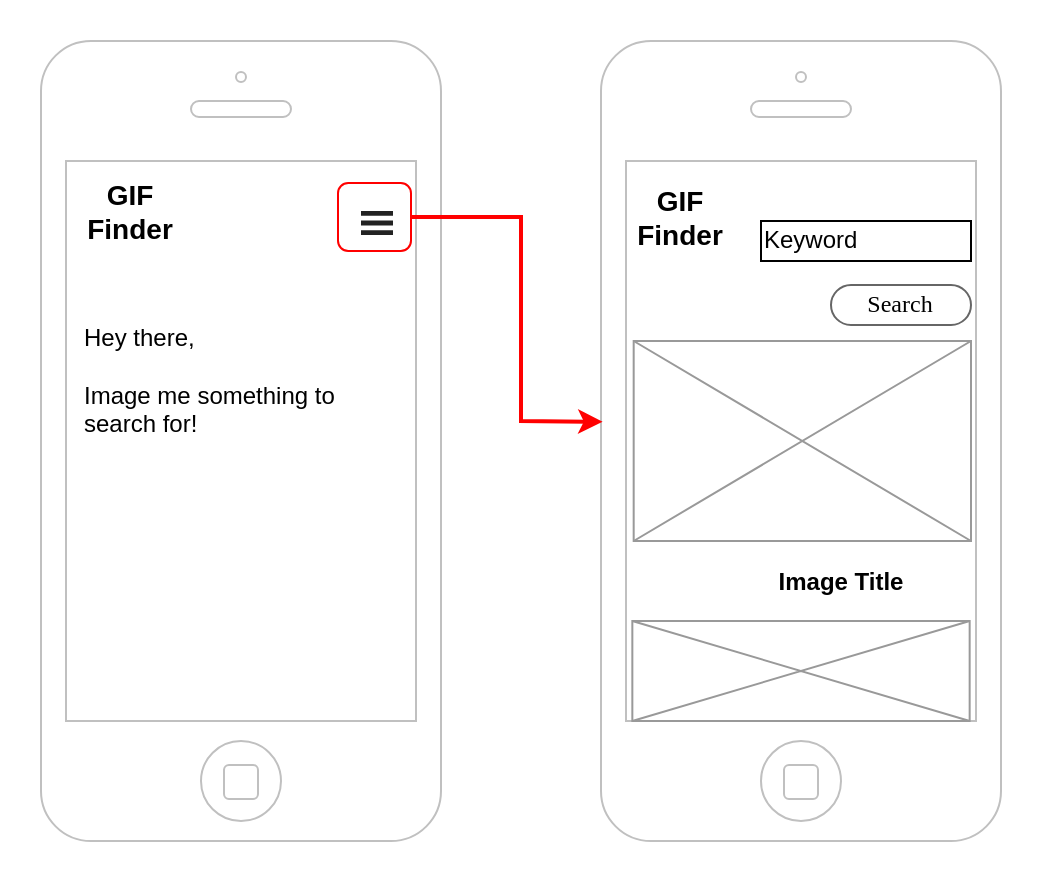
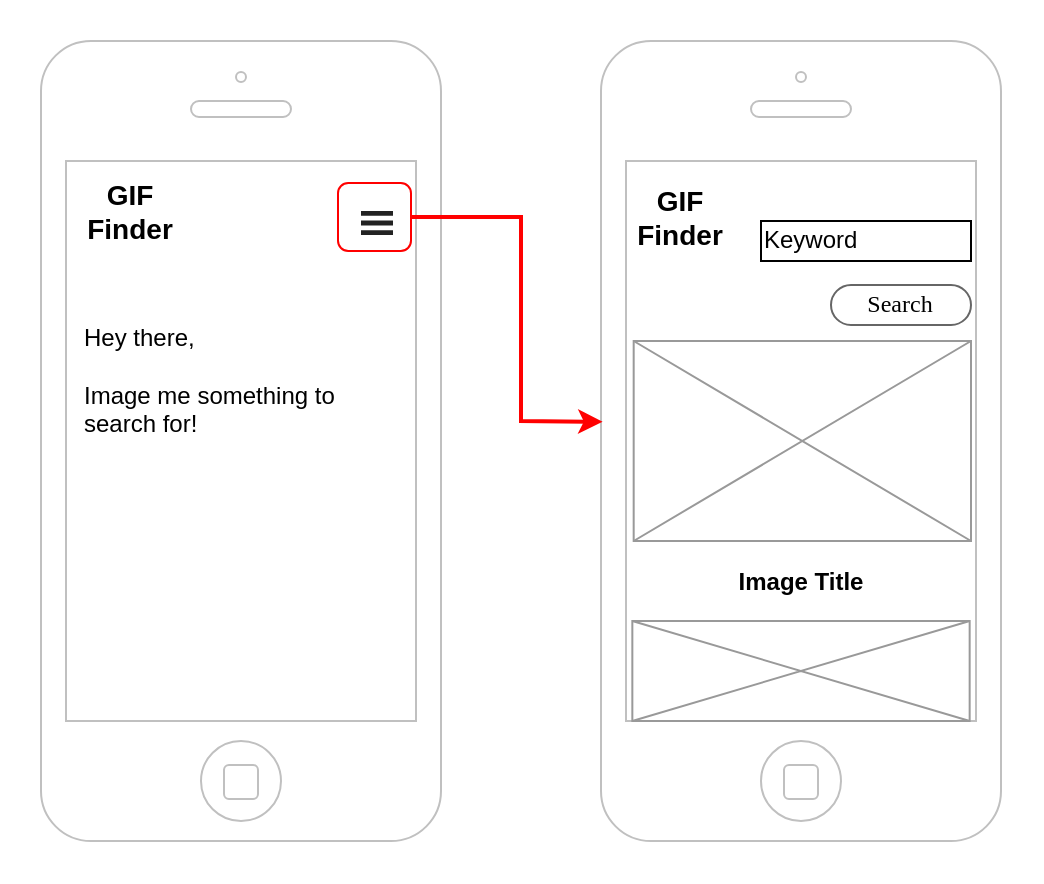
node "Image Title": moved (841, 583) -> (801, 583)
